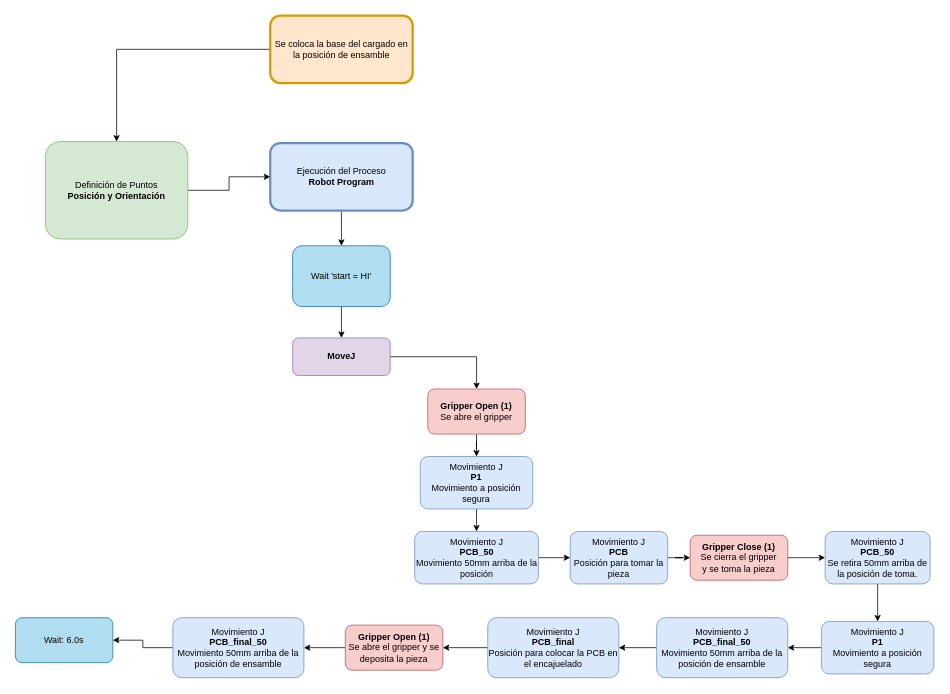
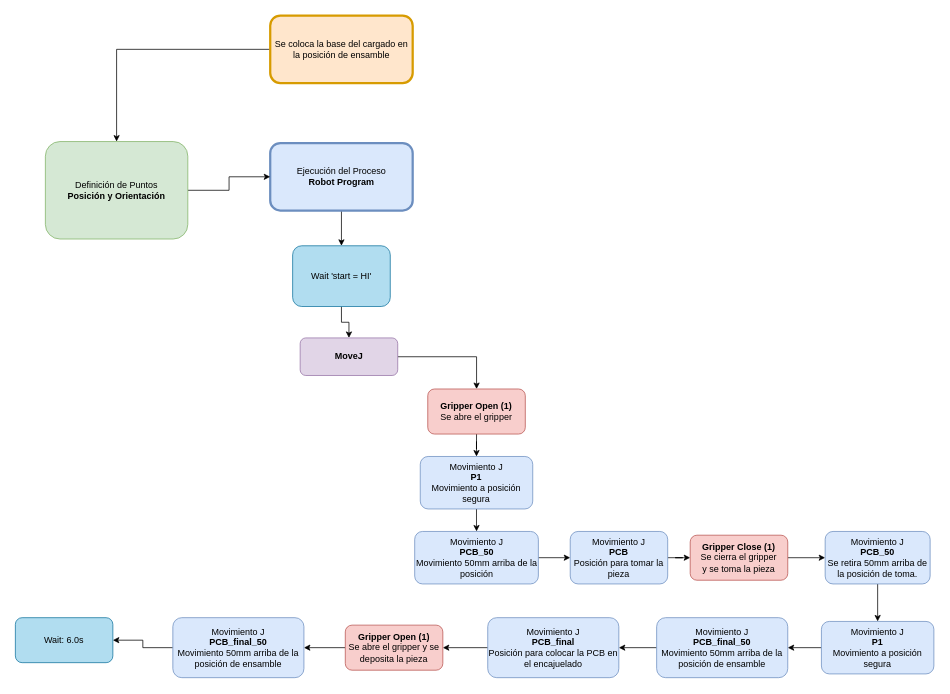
node "MoveJ": moved (342, 357) -> (349, 357)
